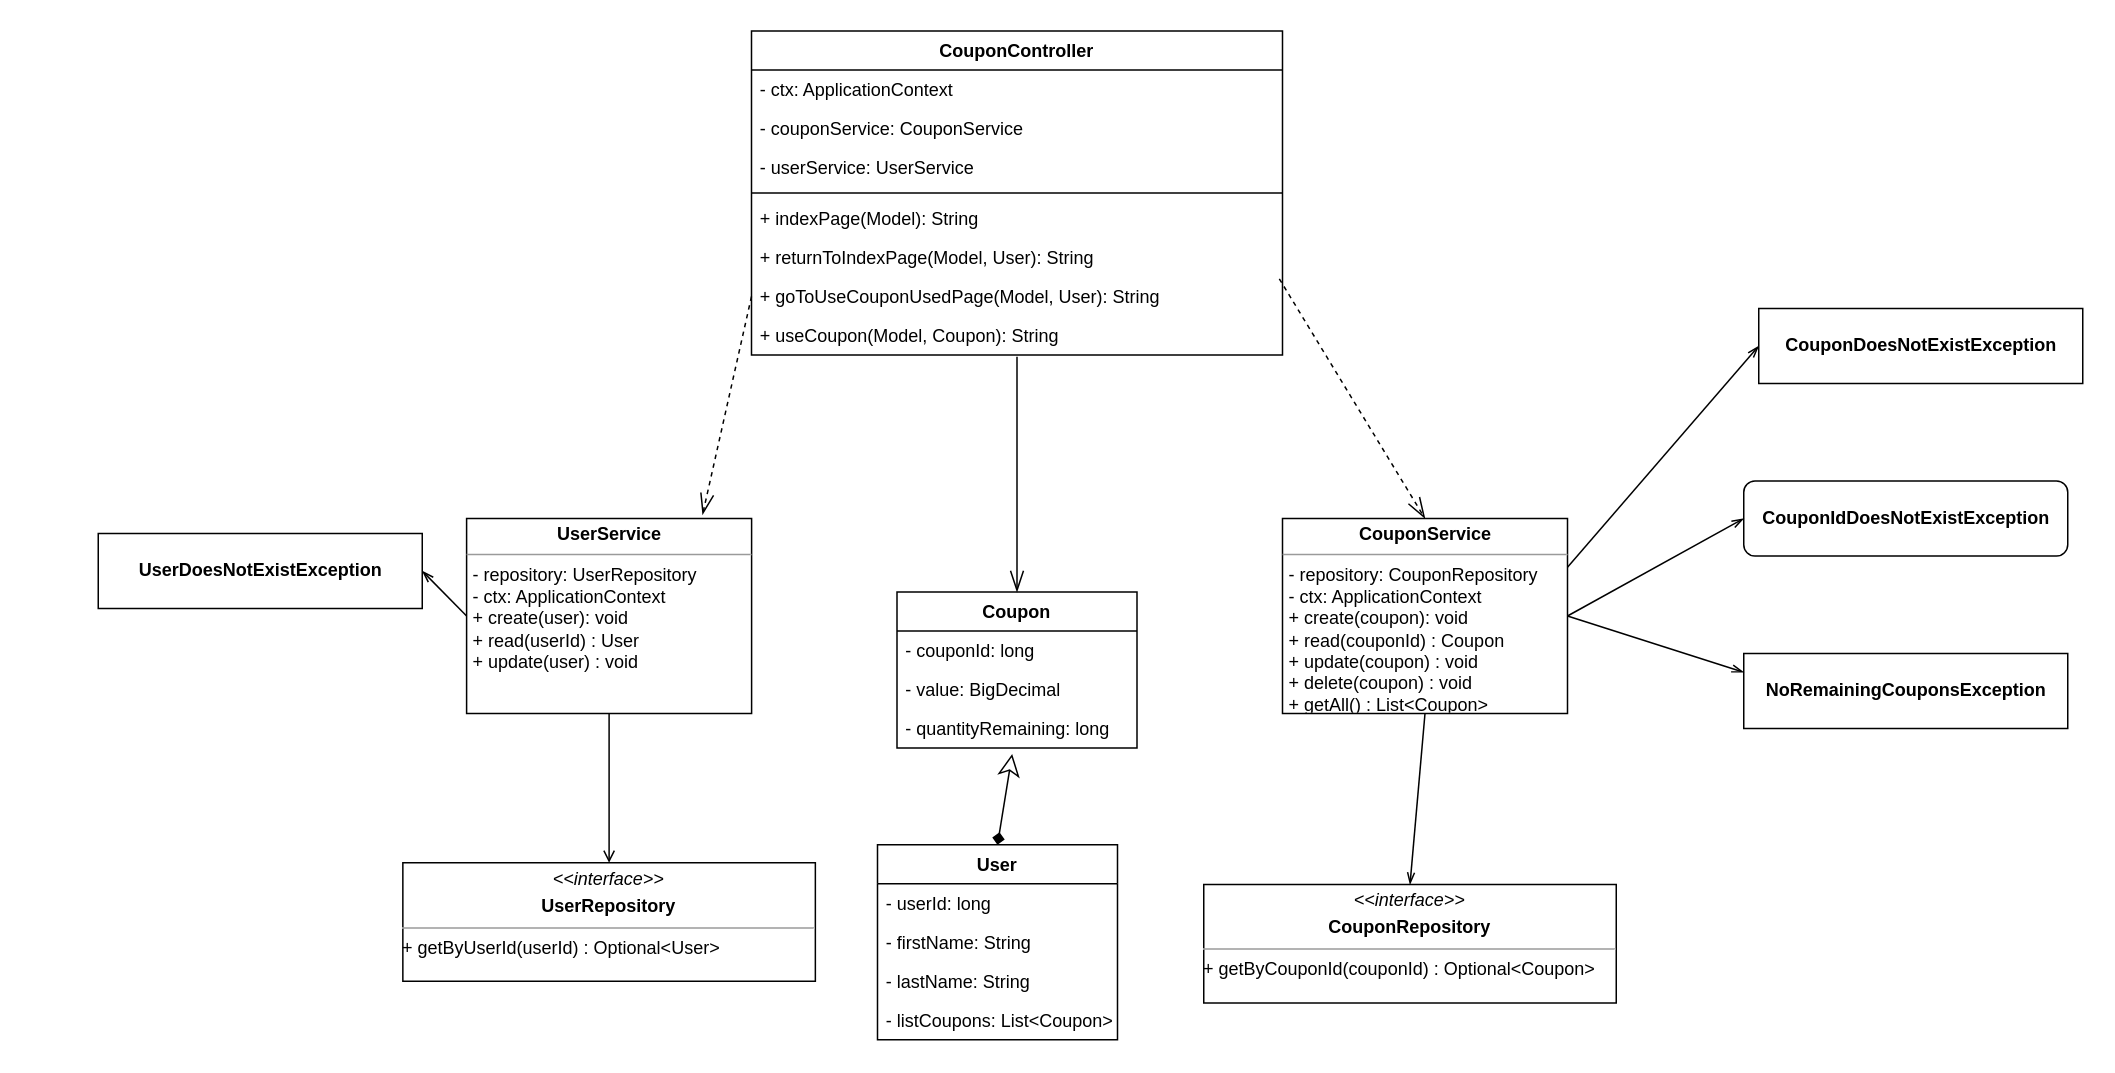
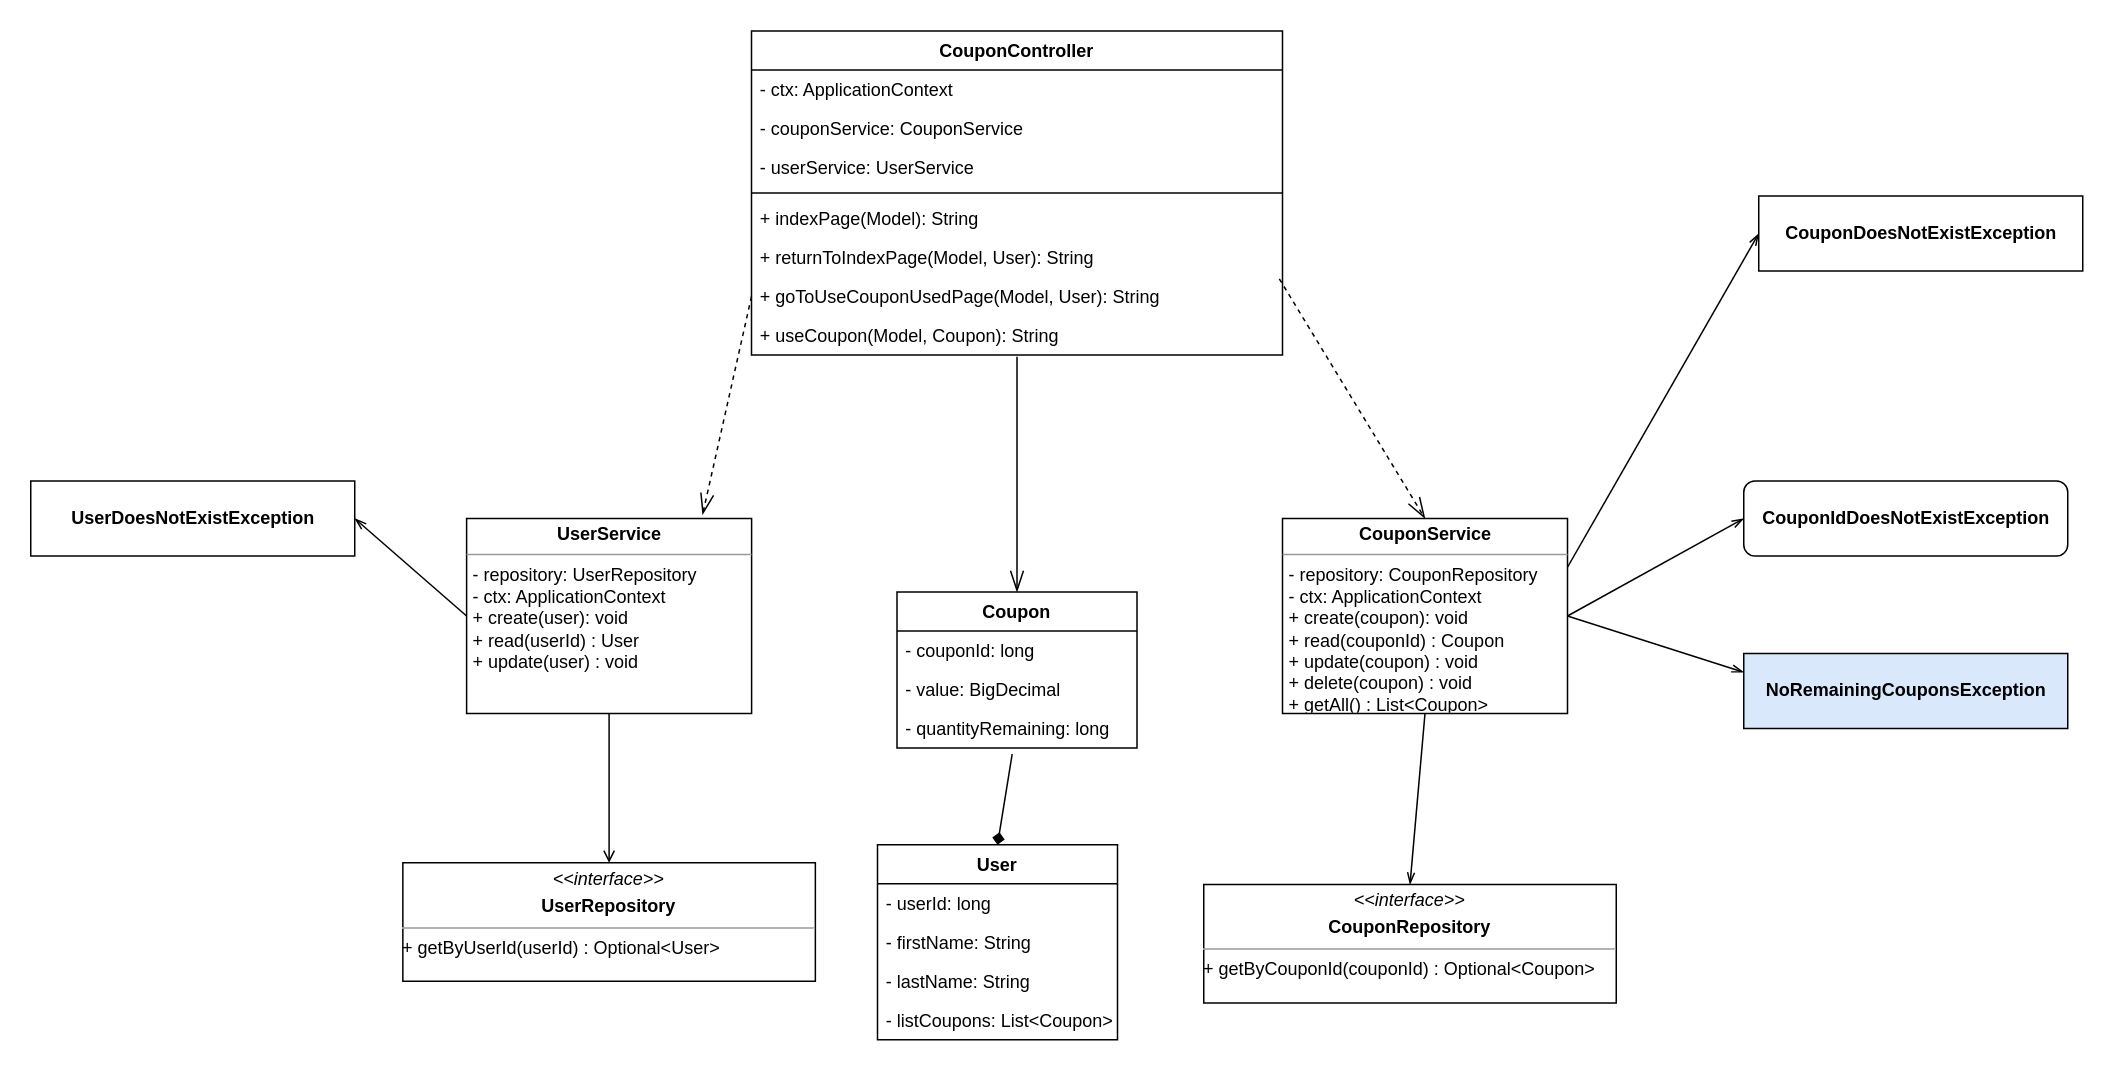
node "CouponDoesNotExistException": moved (1921, 346) -> (1921, 233)
node "UserDoesNotExistException": moved (260, 571) -> (193, 518)
node "NoRemainingCouponsException": fillcolor #ffffff -> #dae8fc
edge "- quantityRemaining: long" -- "User": arrowhead classic -> none
